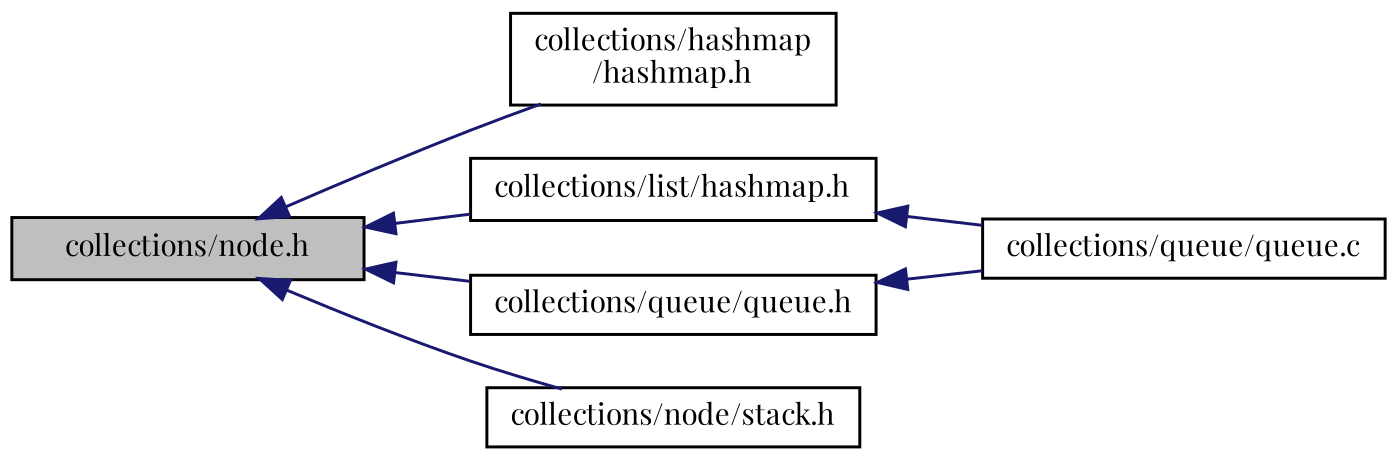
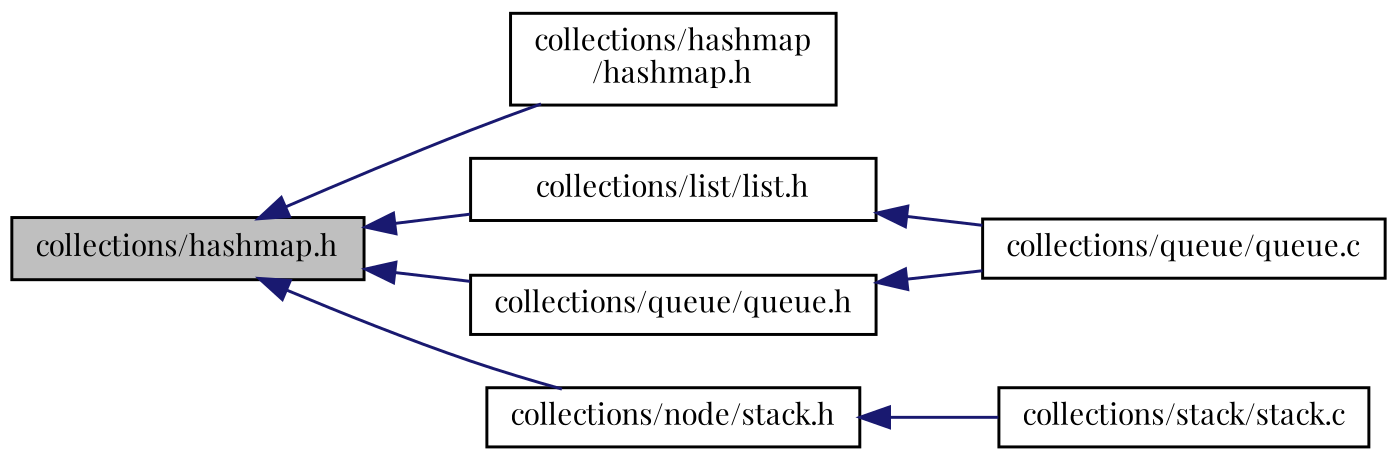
node "collections/list/hashmap.h": label "collections/list/hashmap.h" -> "collections/list/list.h"
node "collections/node.h": label "collections/node.h" -> "collections/hashmap.h"
node "collections/stack/stack.c": added
